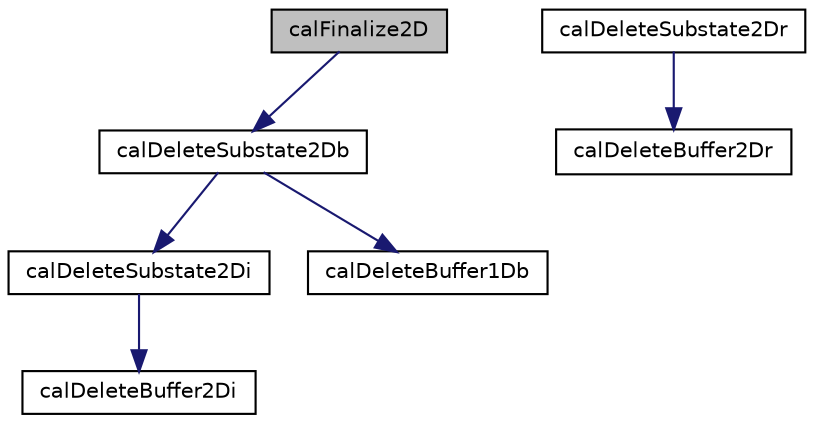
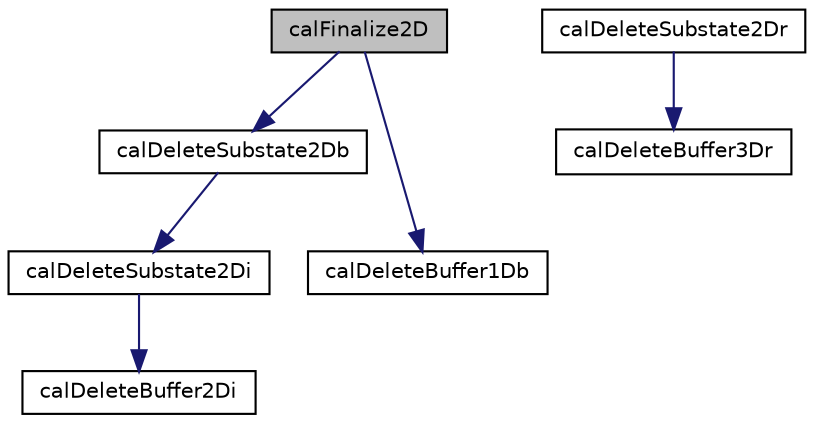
node "calDeleteBuffer2Dr": label "calDeleteBuffer2Dr" -> "calDeleteBuffer3Dr"
edge "calDeleteSubstate2Db" -> "calDeleteBuffer1Db": now "calFinalize2D" -> "calDeleteBuffer1Db"
